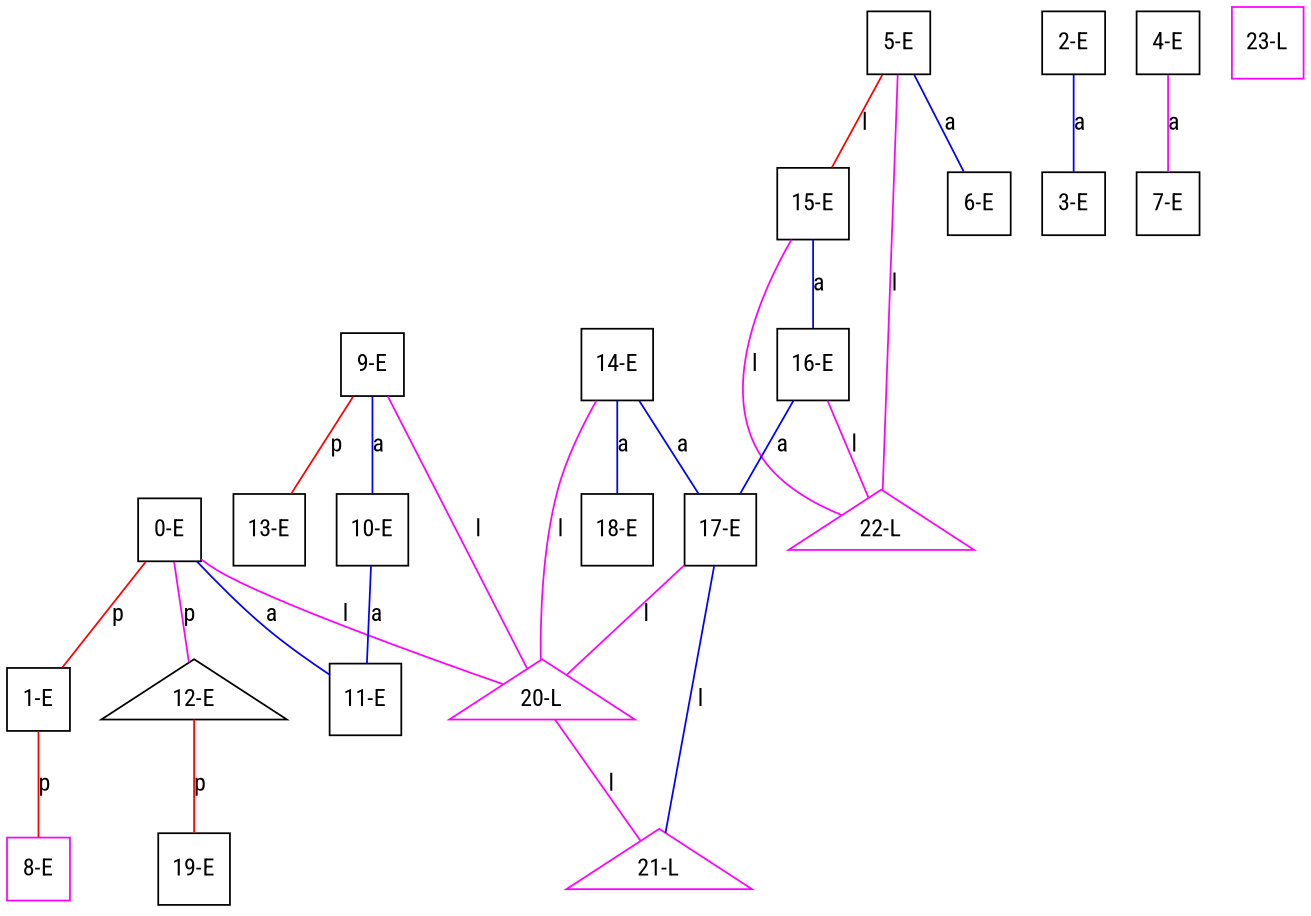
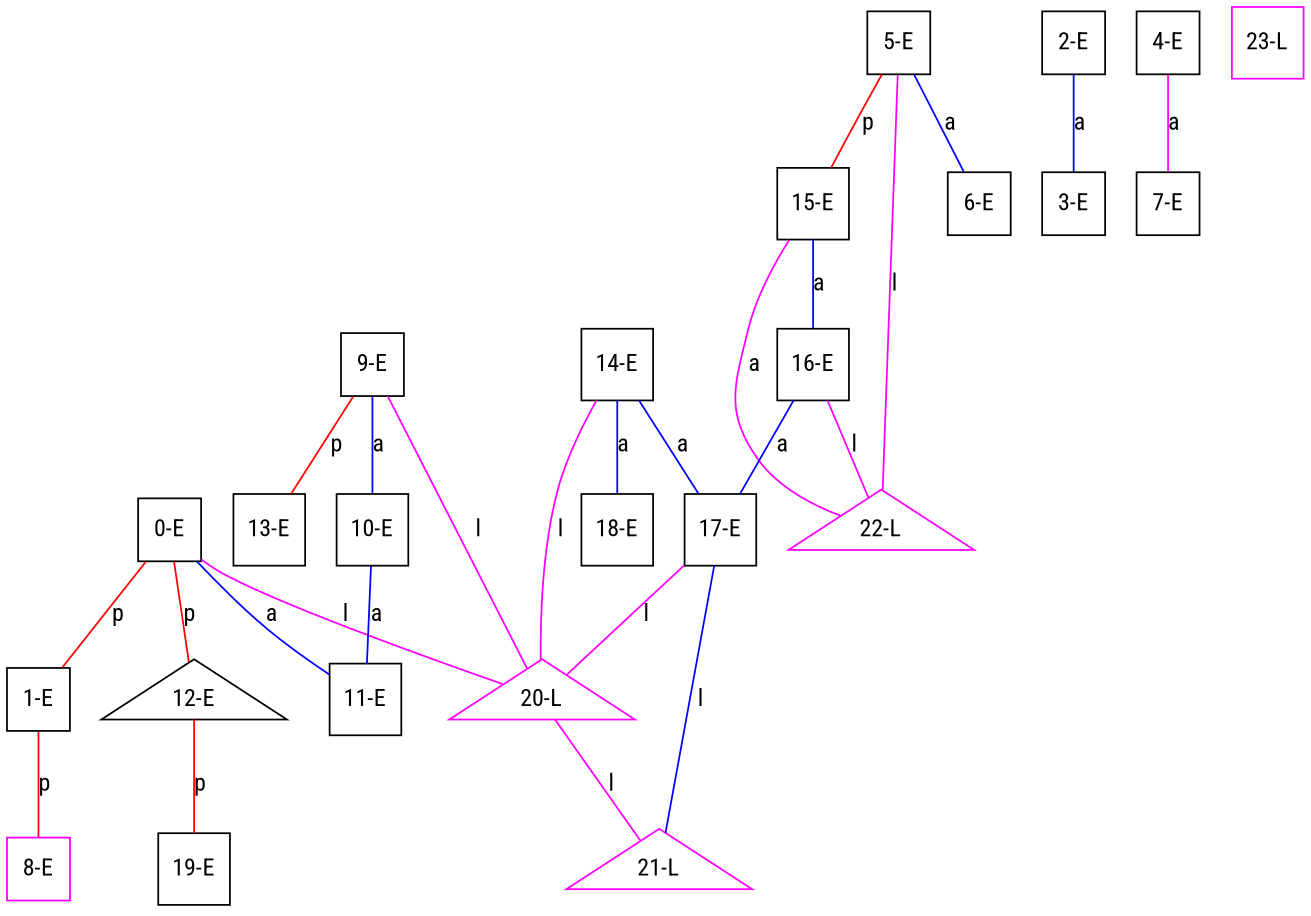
edge "5-E" -- "15-E": label "l" -> "p"
edge "15-E" -- "22-L": label "l" -> "a"
edge "0-E" -- "12-E": color magenta -> red
